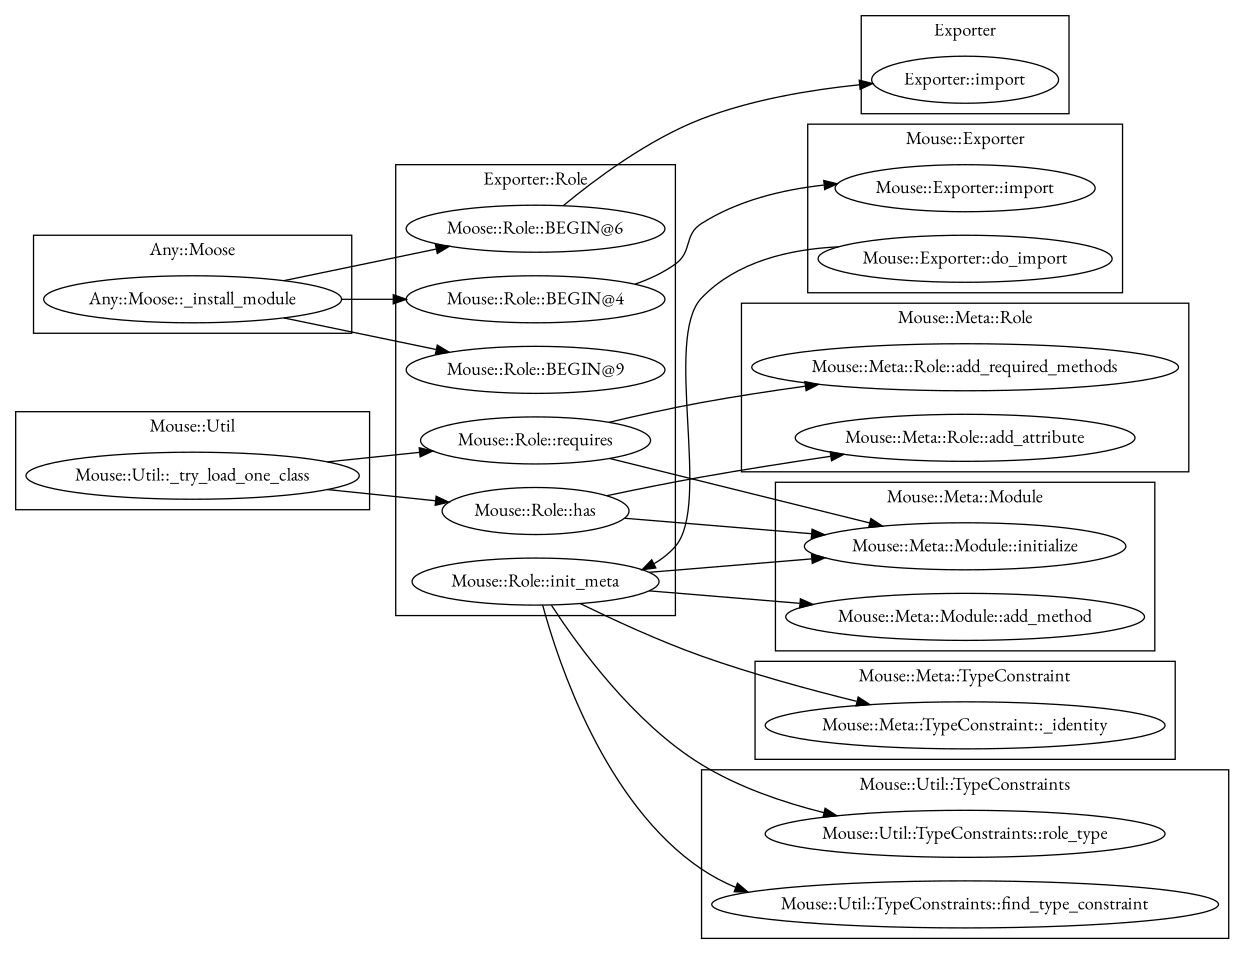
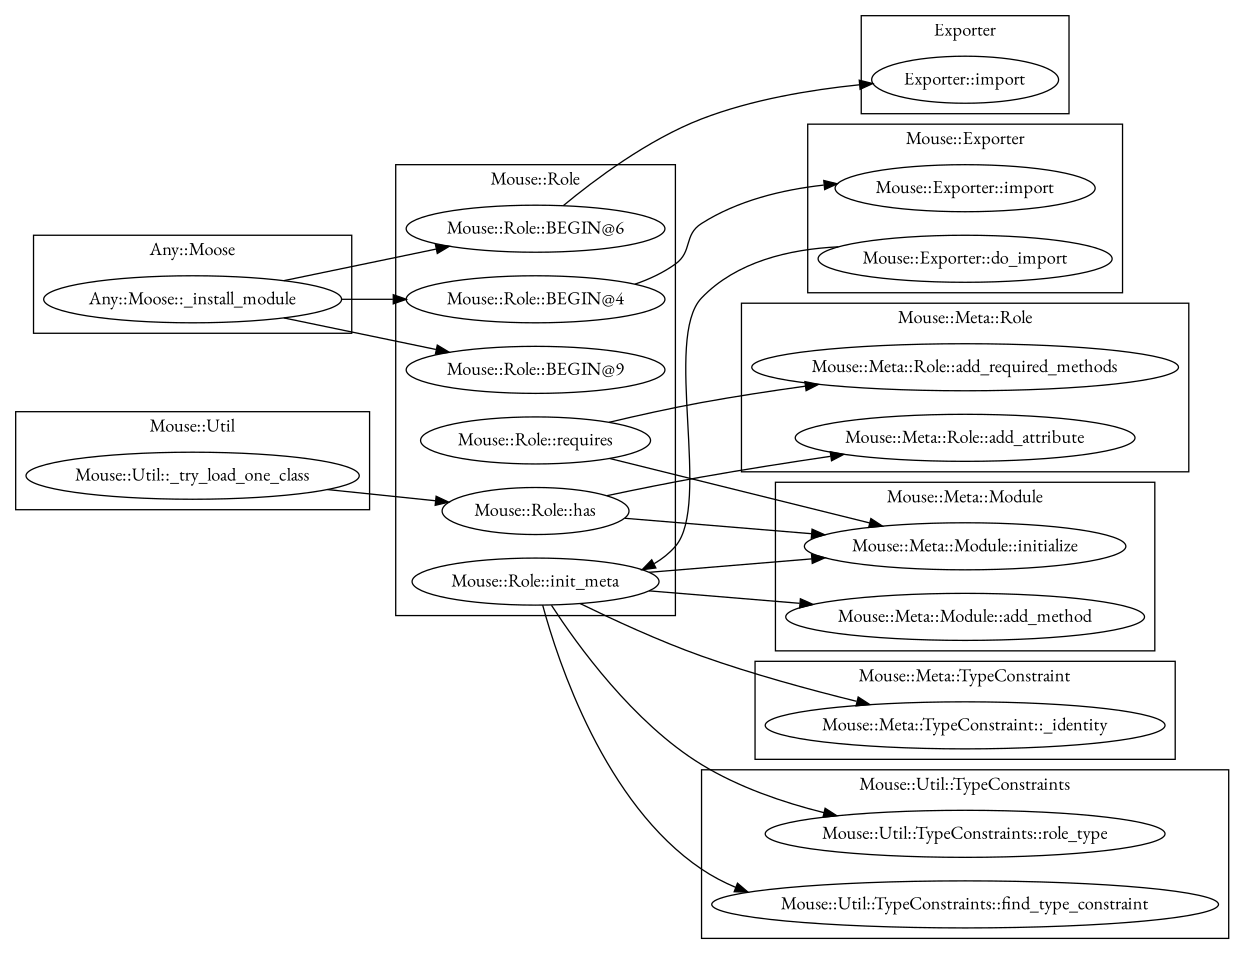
cluster "Exporter::Role": label "Exporter::Role" -> "Mouse::Role"
node "Moose::Role::BEGIN@6": label "Moose::Role::BEGIN@6" -> "Mouse::Role::BEGIN@6"
edge "Mouse::Util::_try_load_one_class" -> "Mouse::Role::requires": removed
